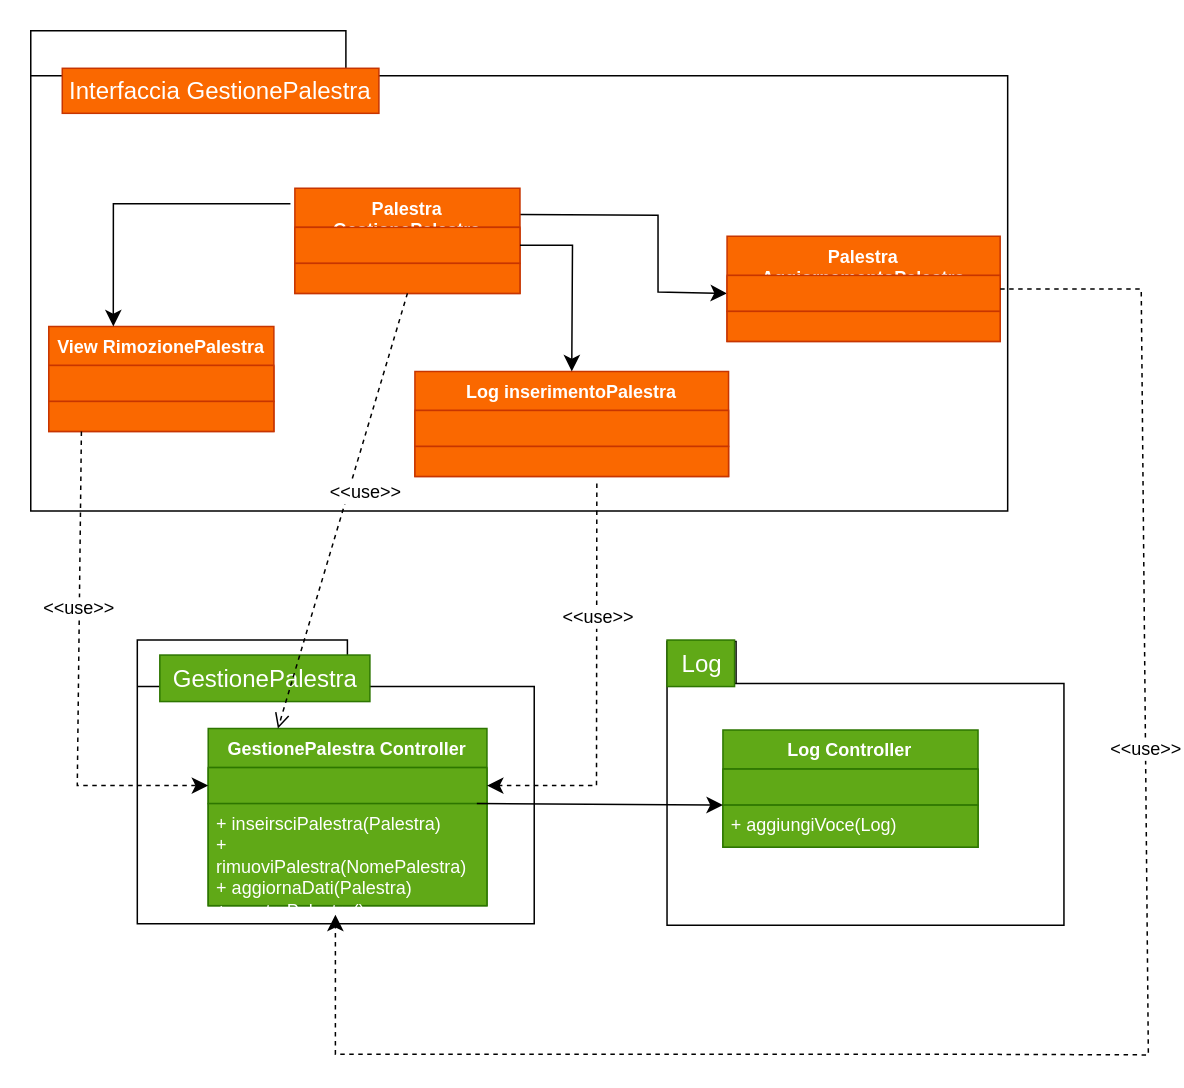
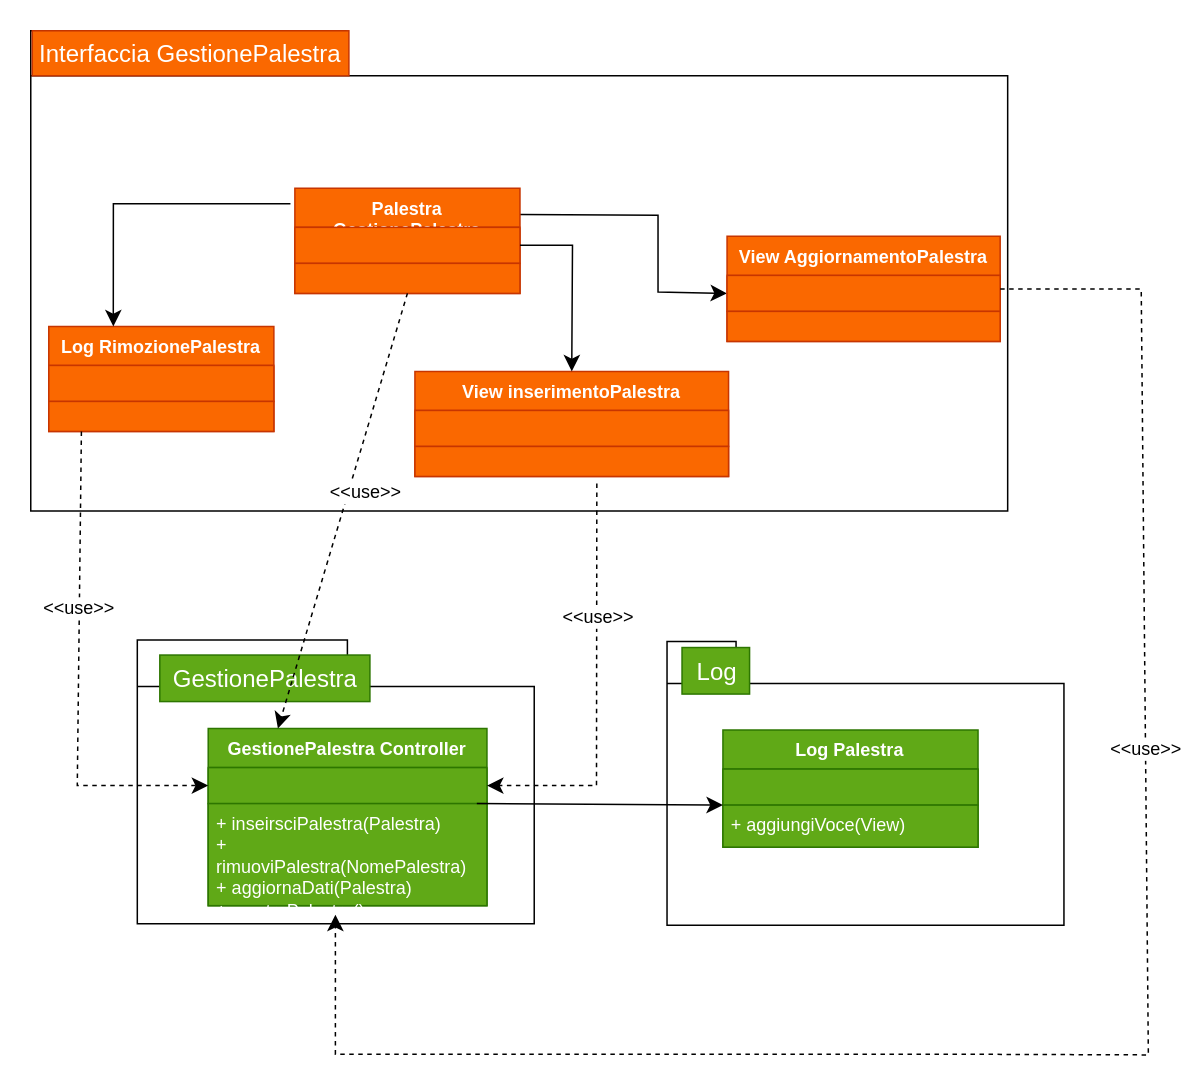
node "Interfaccia GestionePalestra": moved (221, 91) -> (191, 53)
node "Palestra AggiornamentoPalestra": label "Palestra AggiornamentoPalestra" -> "View AggiornamentoPalestra"
node "View RimozionePalestra": label "View RimozionePalestra" -> "Log RimozionePalestra"
node "Log inserimentoPalestra": label "Log inserimentoPalestra" -> "View inserimentoPalestra"
node "Log": moved (701, 663) -> (716, 671)
edge "Palestra GestionePalestra" -> "GestionePalestra Controller": arrowhead open -> classic
node "Log Controller": label "Log Controller" -> "Log Palestra"
node "+ aggiungiVoce(Log)": label "+ aggiungiVoce(Log)" -> "+ aggiungiVoce(View)"
